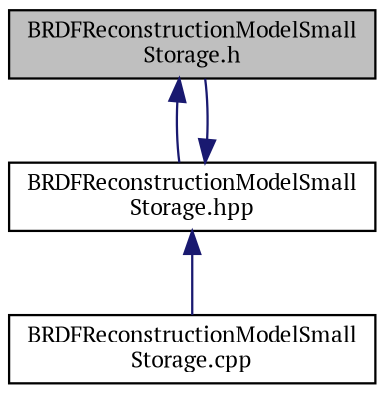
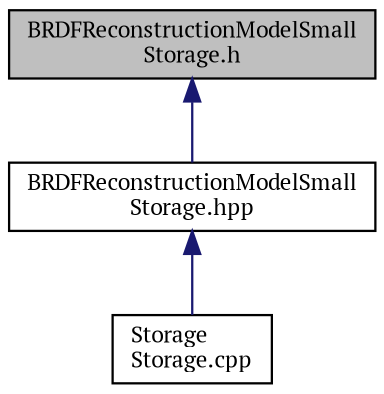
edge "BRDFReconstructionModelSmall Storage.h" -> "BRDFReconstructionModelSmall Storage.hpp": removed
node "BRDFReconstructionModelSmall Storage.cpp": label "BRDFReconstructionModelSmall Storage.cpp" -> "Storage Storage.cpp"
